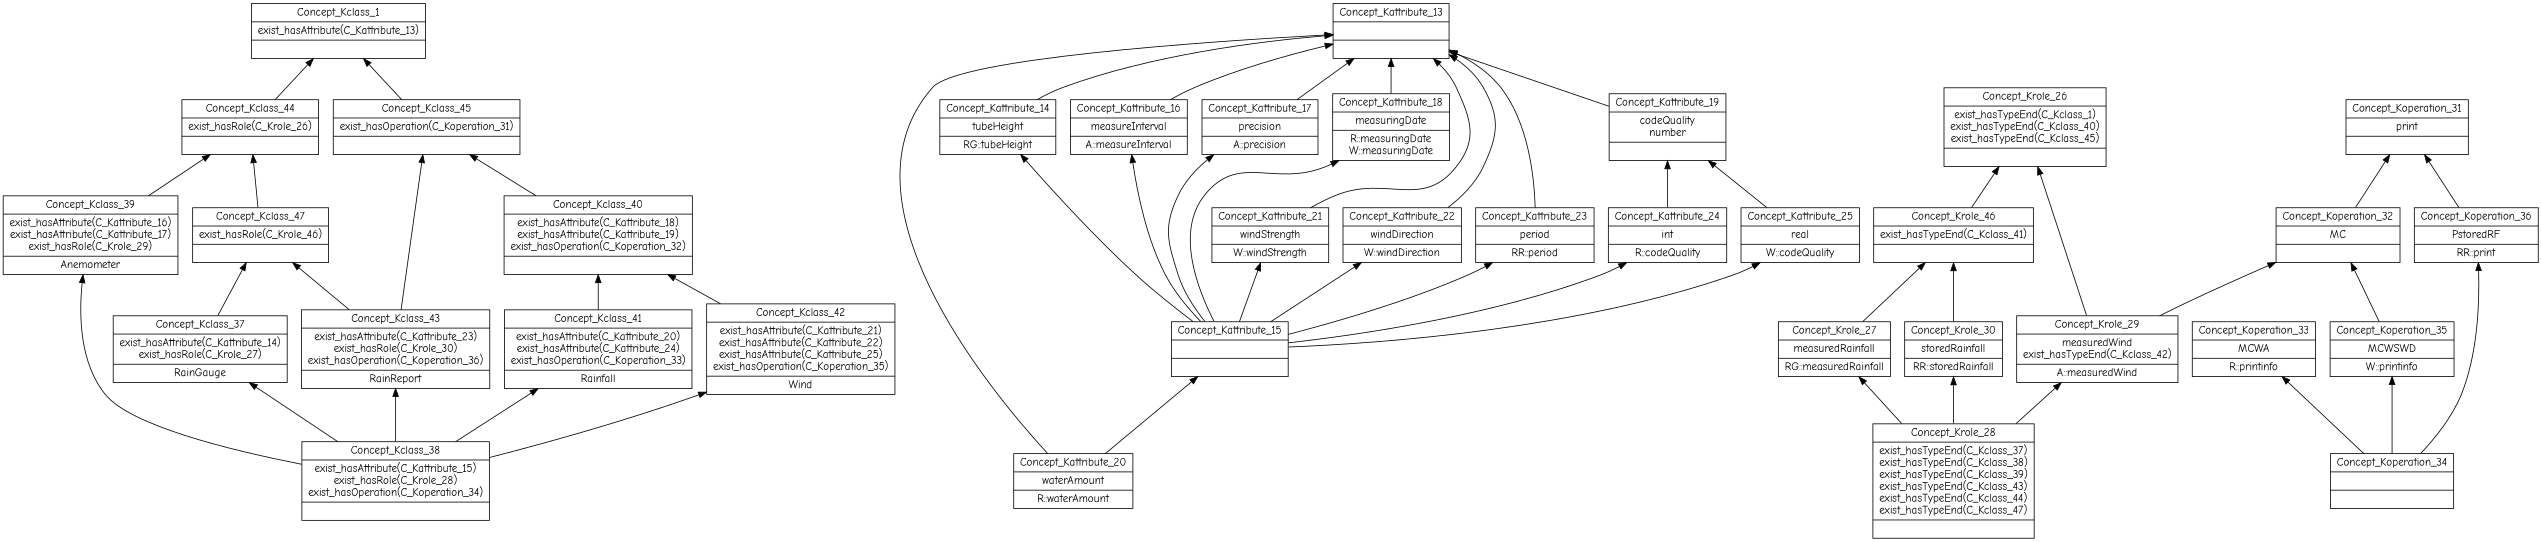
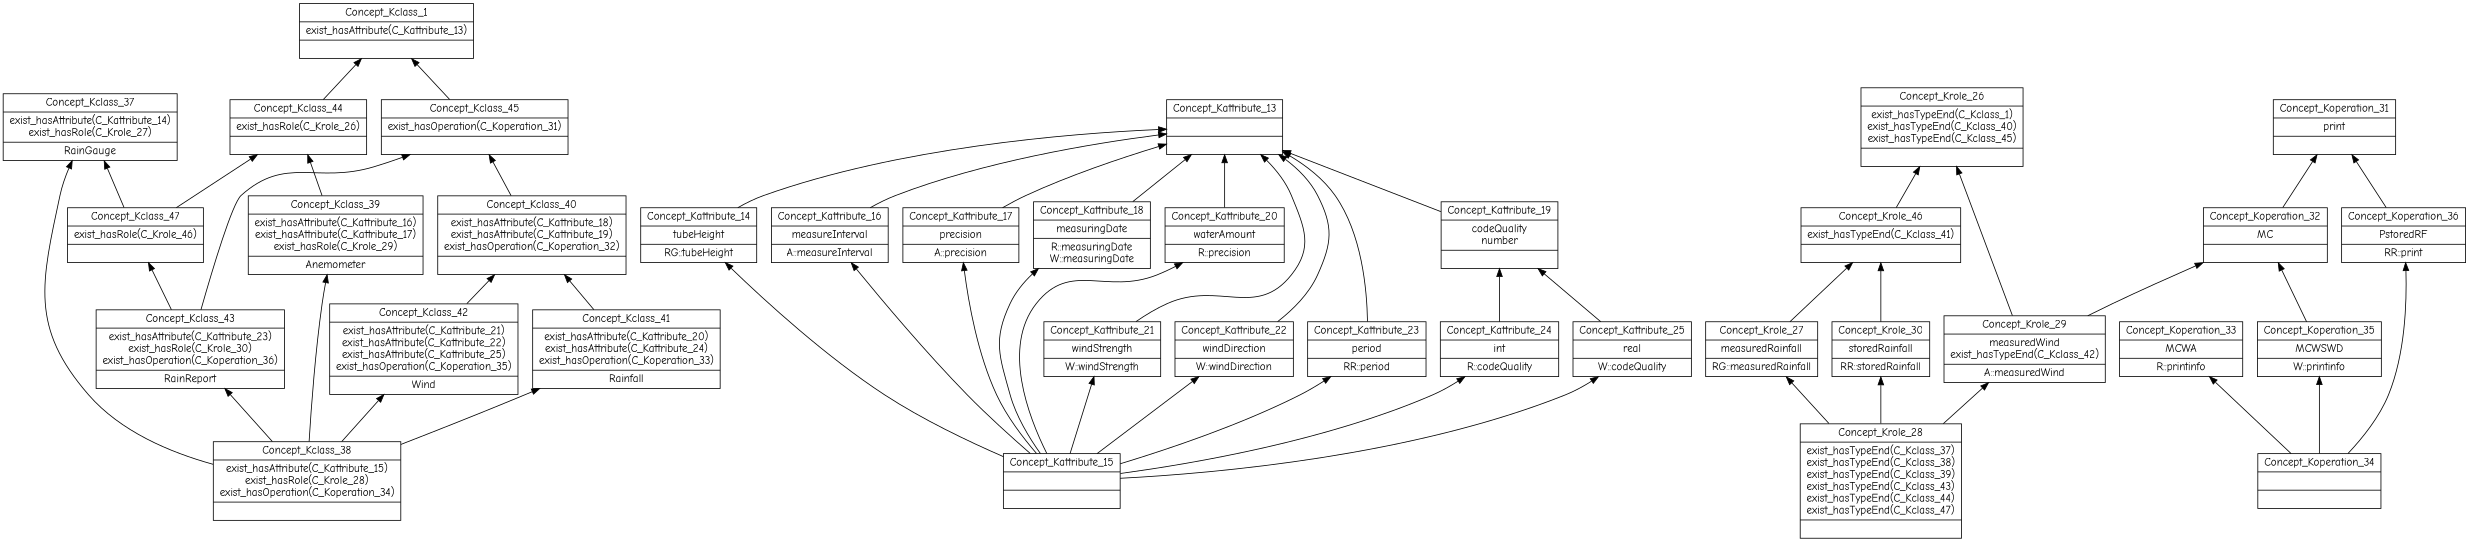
edge "Concept_Kclass_37" -> "Concept_Kclass_47": reversed
edge "Concept_Kattribute_20" -> "Concept_Kattribute_15": reversed
node "Concept_Kattribute_20": text "R::waterAmount" -> "R::precision"
